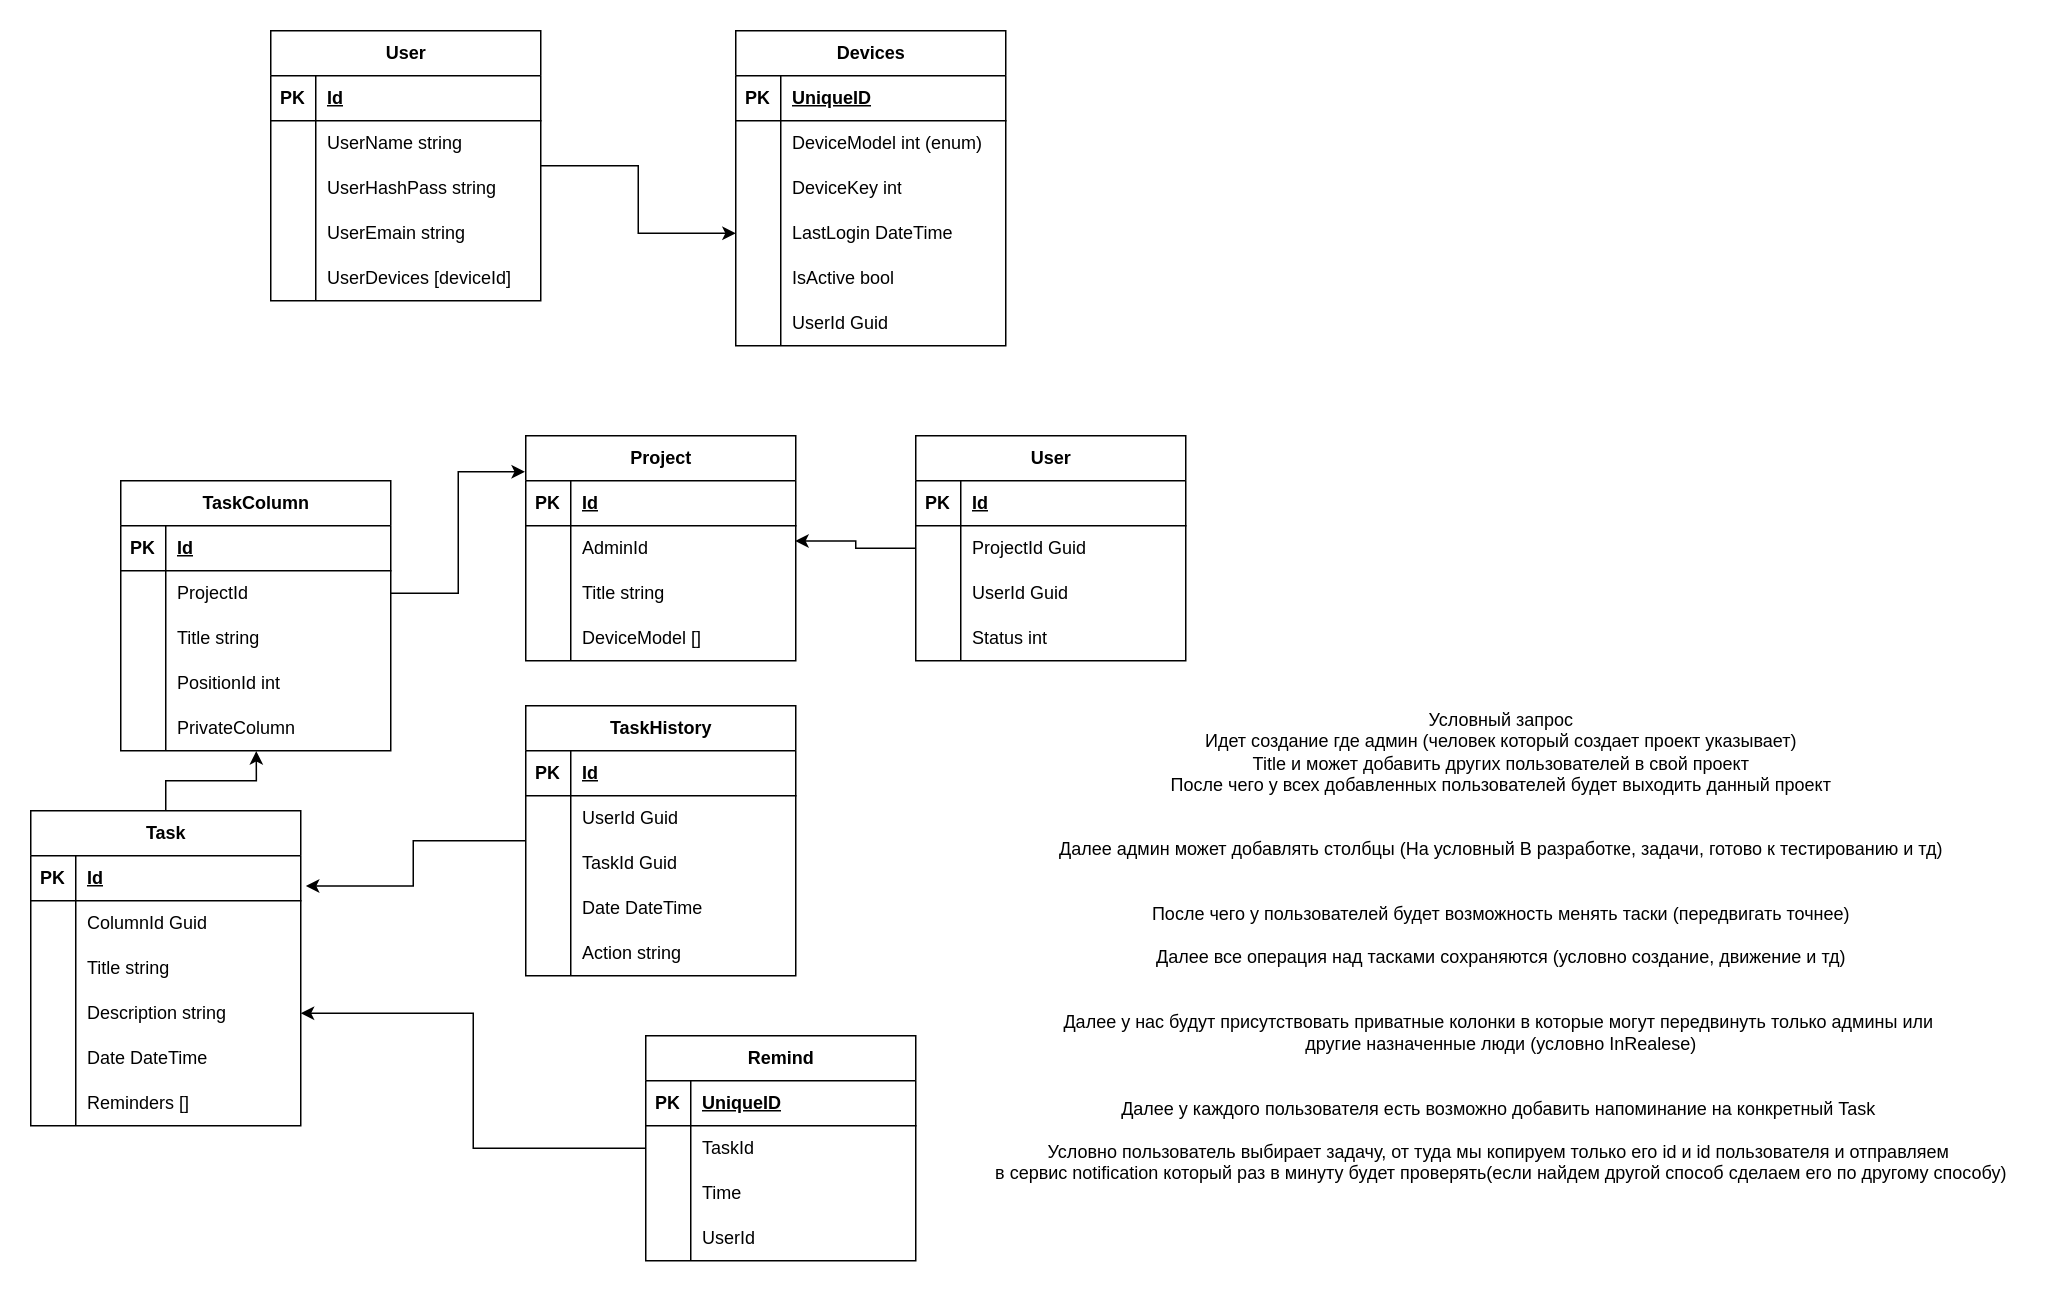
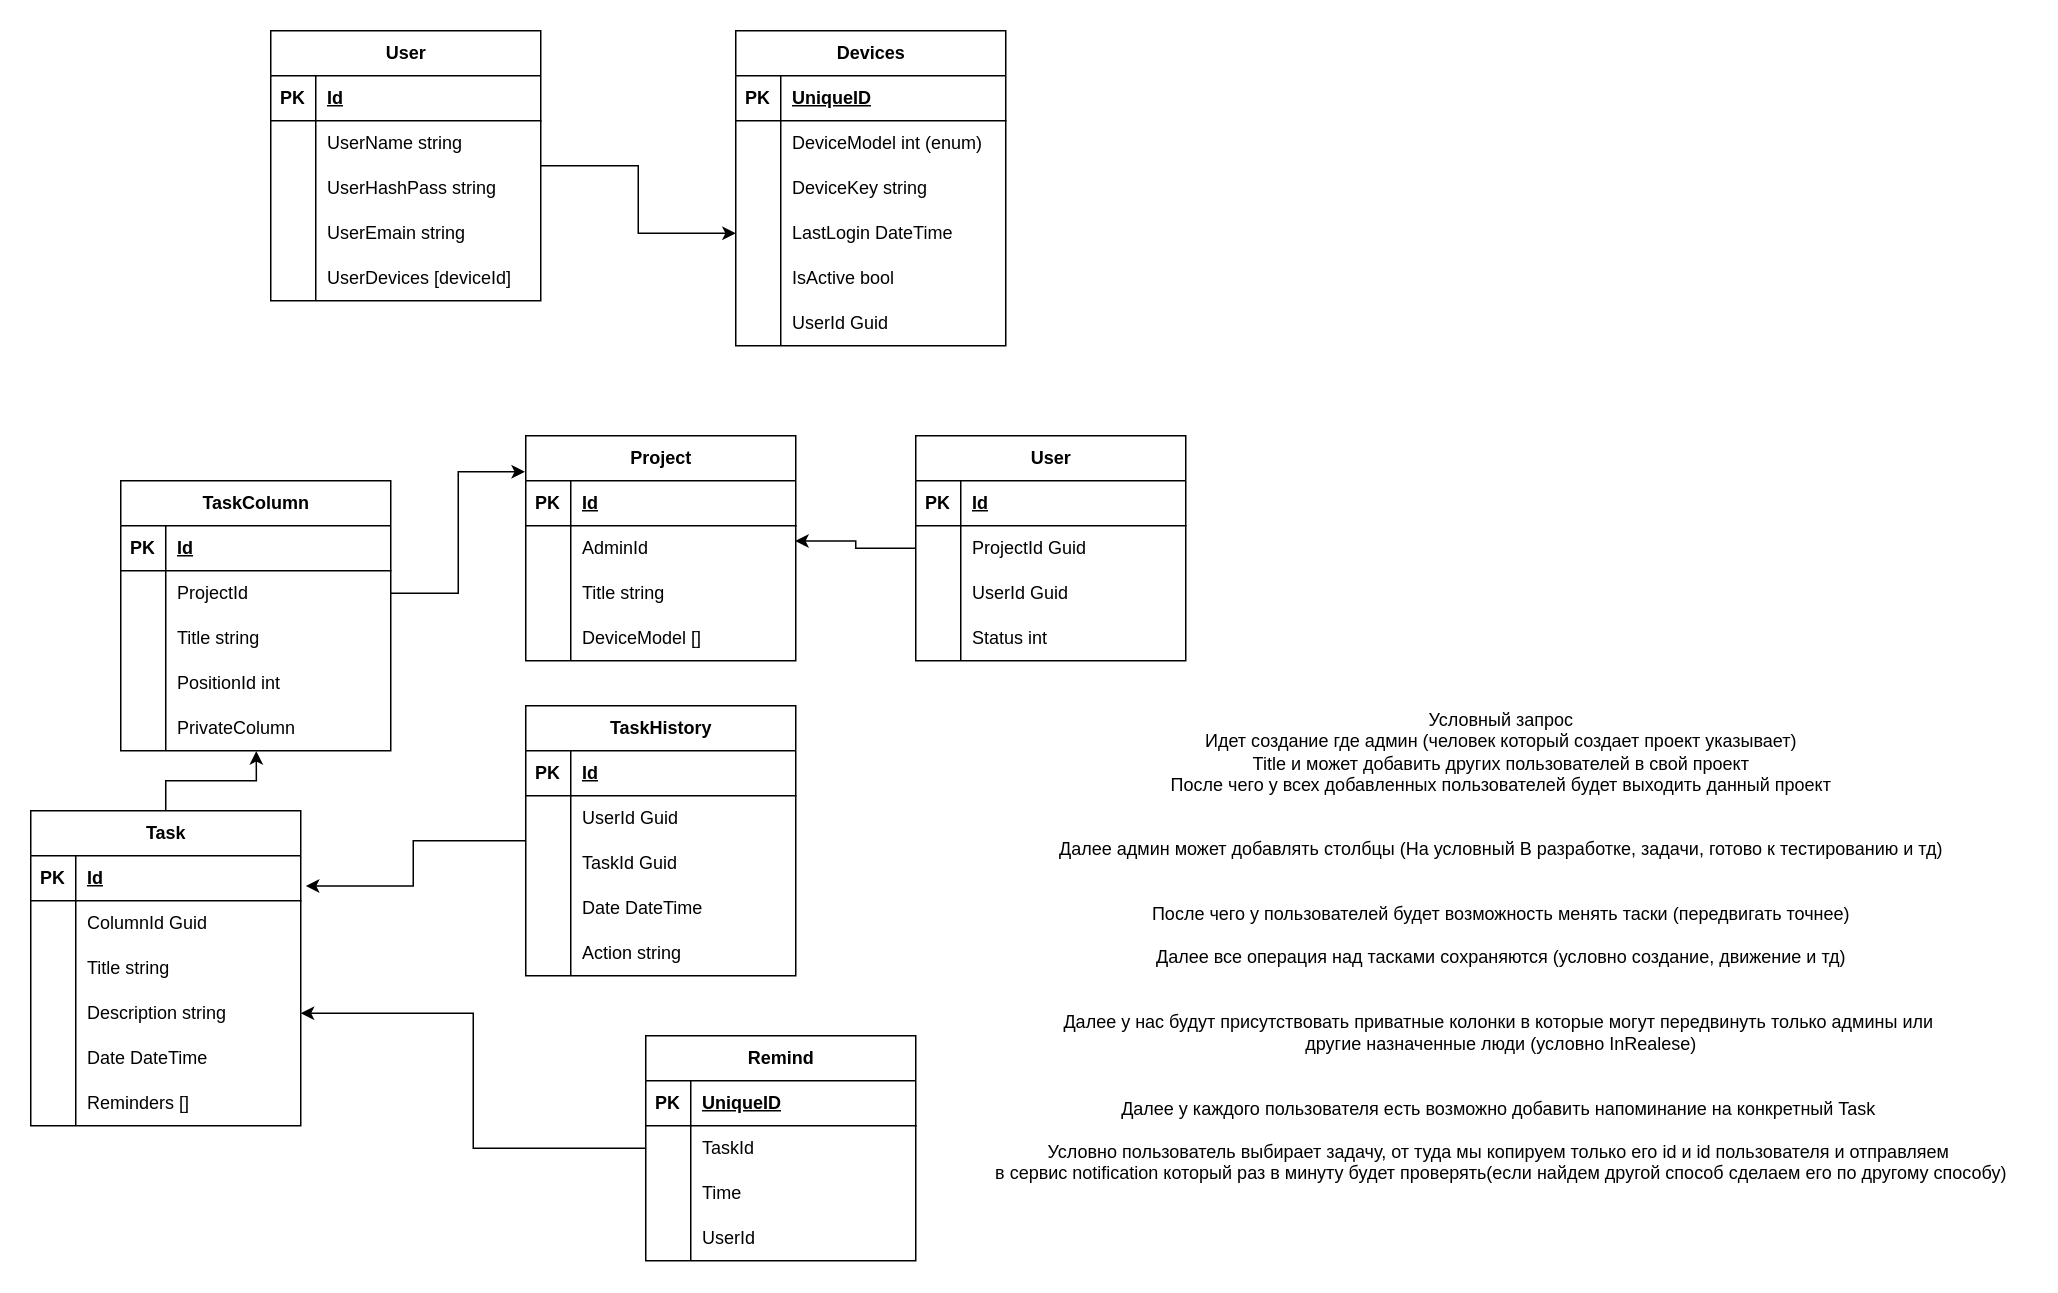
node "DeviceKey int": label "DeviceKey int" -> "DeviceKey string"
